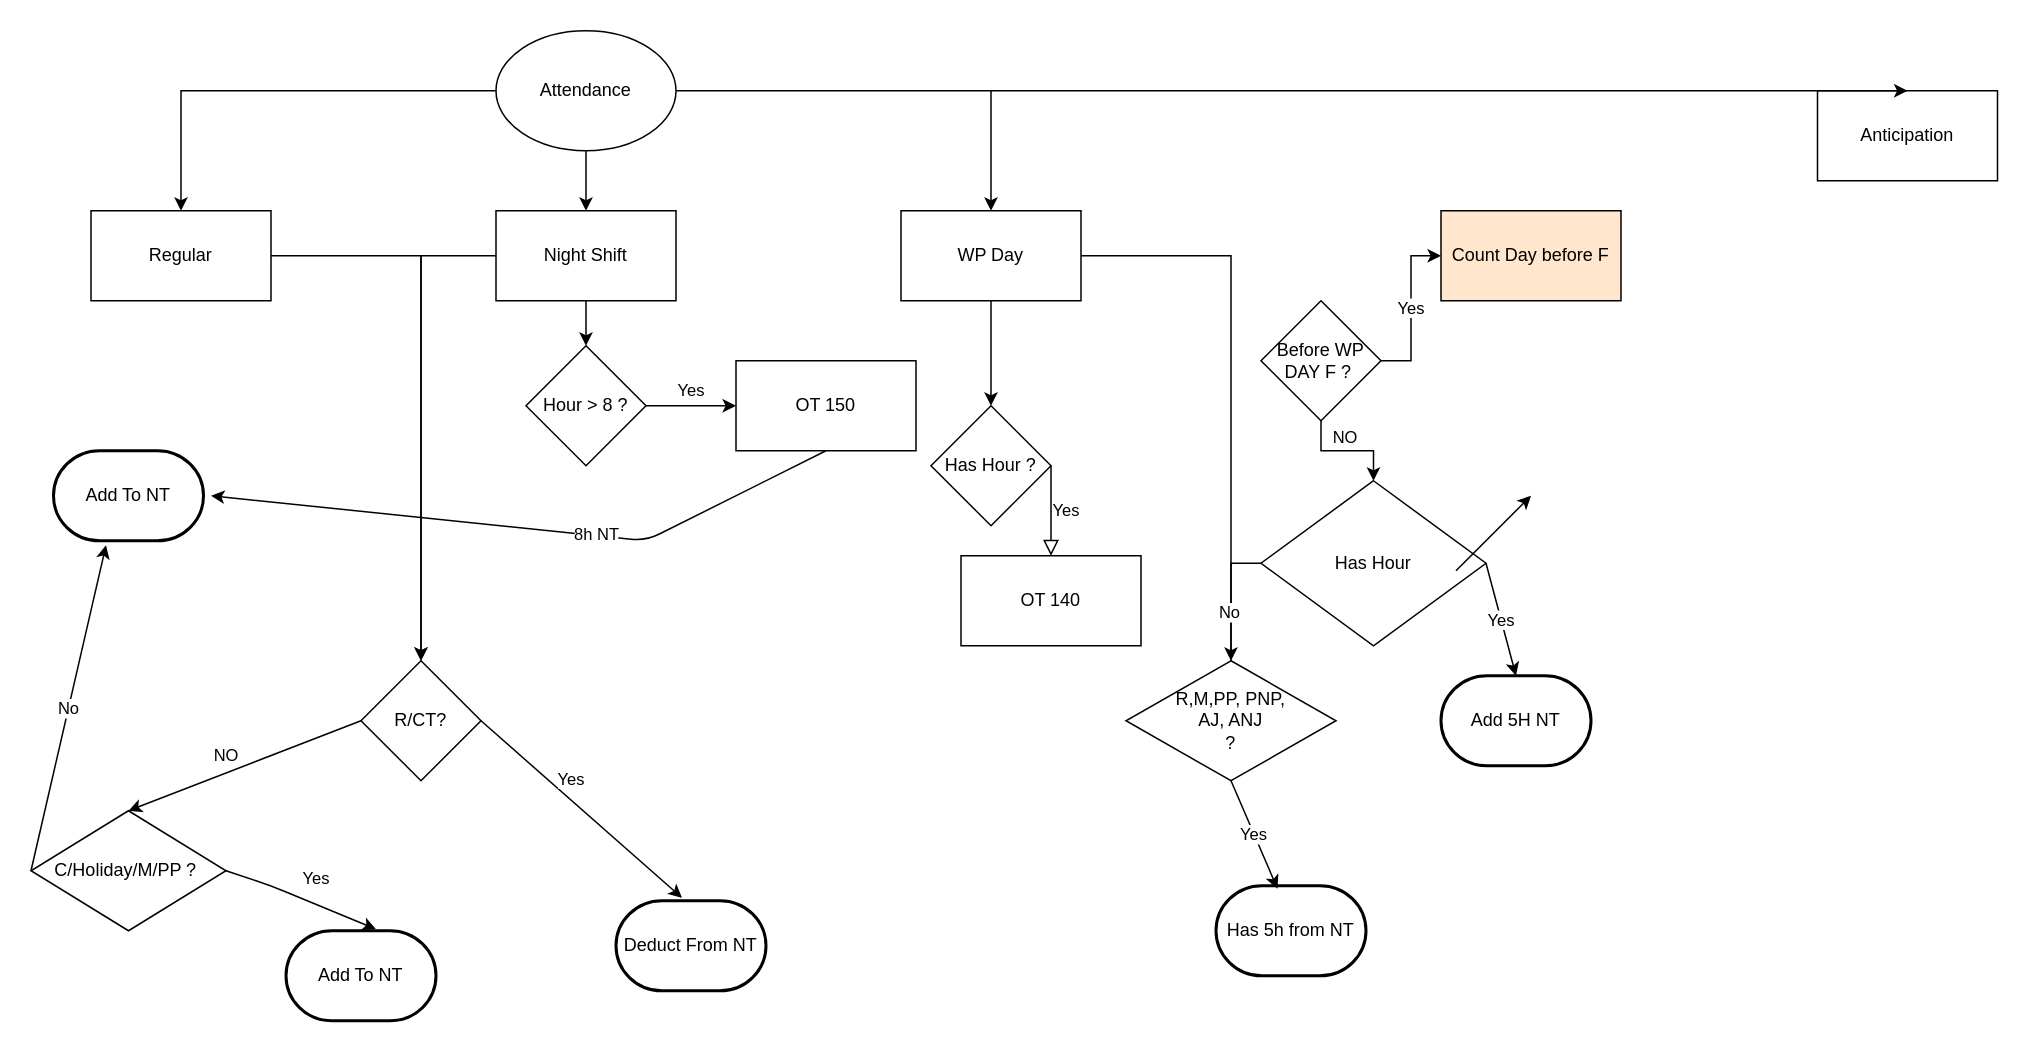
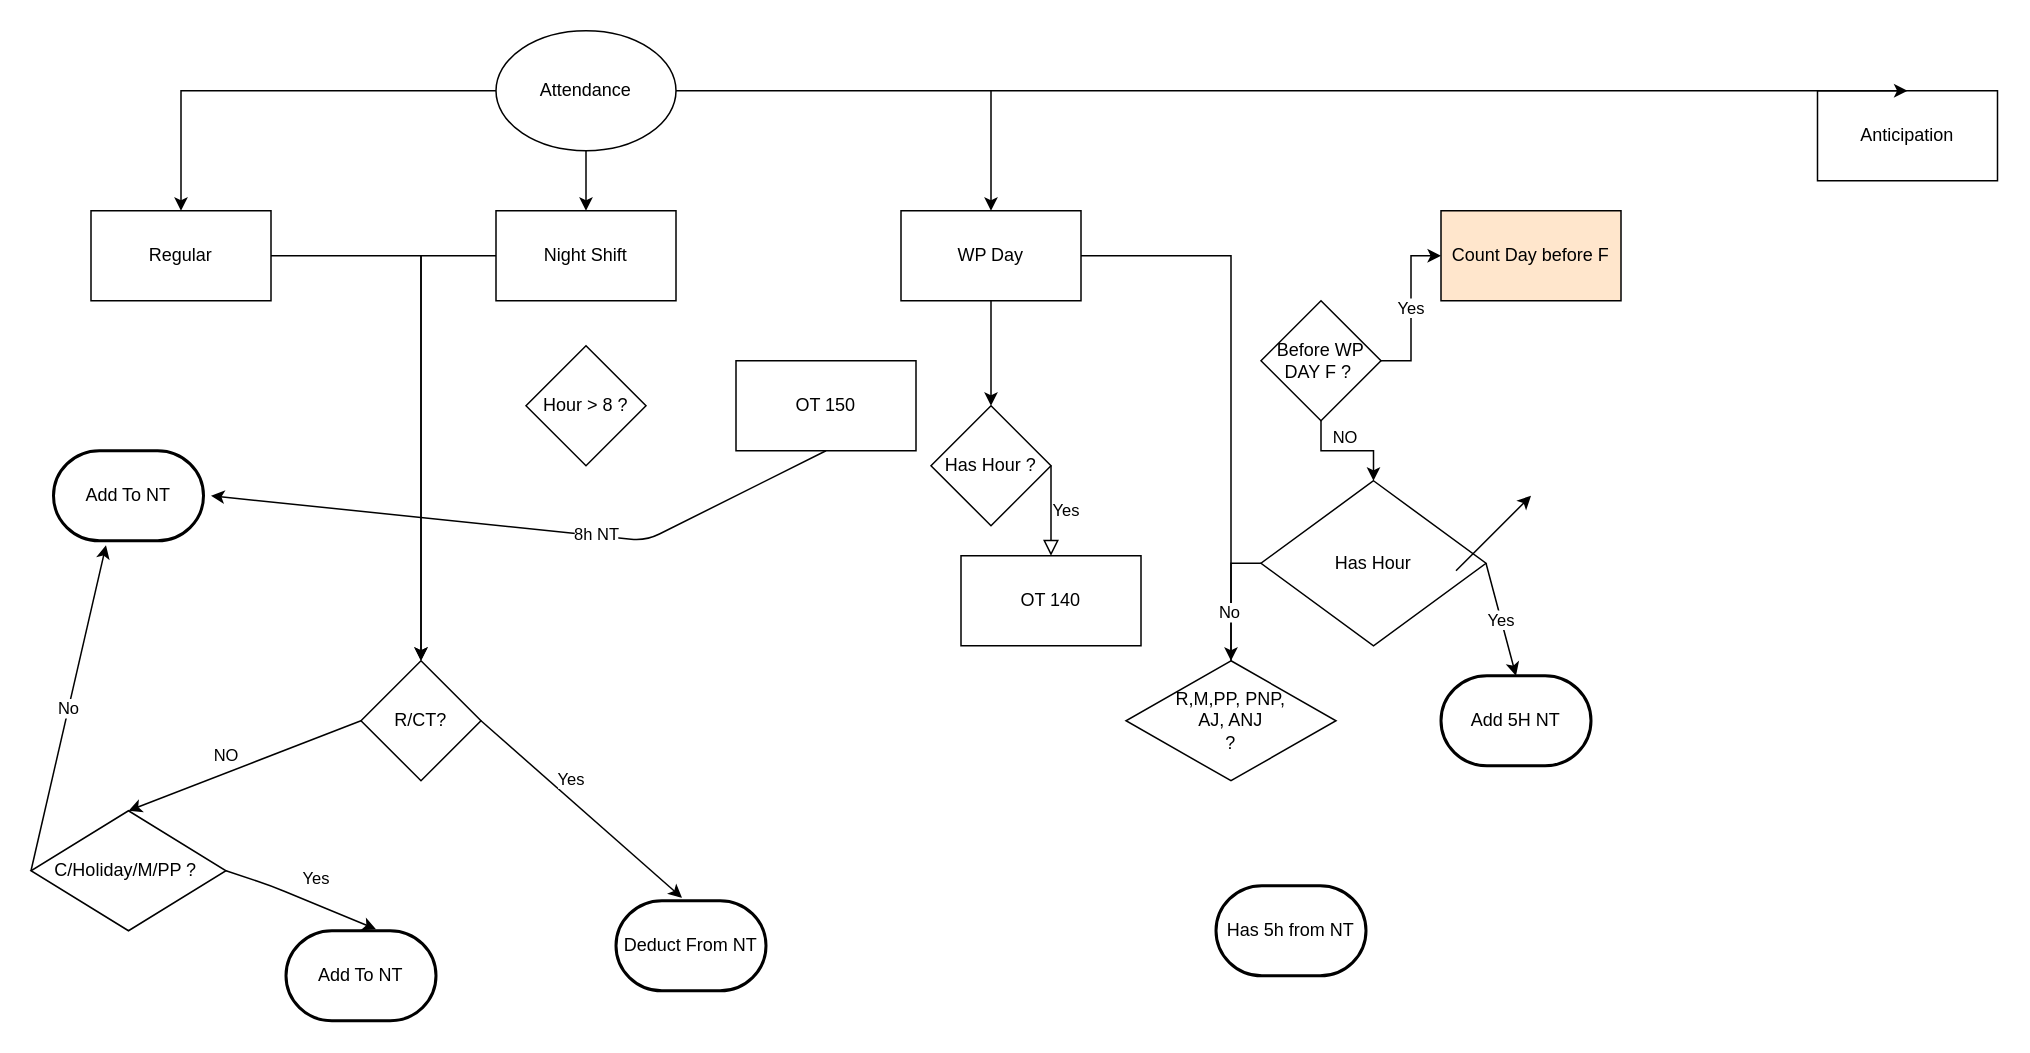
edge "Night Shift" -> "Hour > 8 ?": removed
edge "Hour > 8 ?" -> "OT 150": removed, label "Yes"
edge "R,M,PP, PNP, AJ, ANJ ?" -> "Has 5h from NT": removed, label "Yes"
